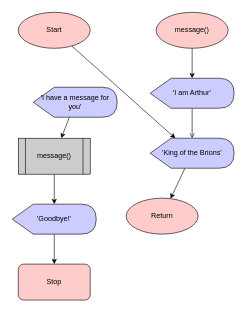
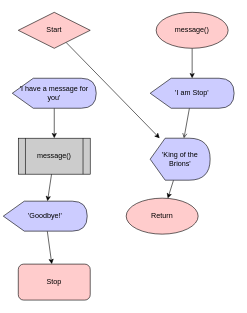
node "Start": shape ellipse -> diamond
node "'I am Arthur'": label "'I am Arthur'" -> "'I am Stop'"
node "'I have a message for you'": moved (75, 102) -> (54, 93)
node "'King of the Brions'": size 84x30 -> 60x42
node "'Goodbye!'": moved (54, 219) -> (45, 216)
